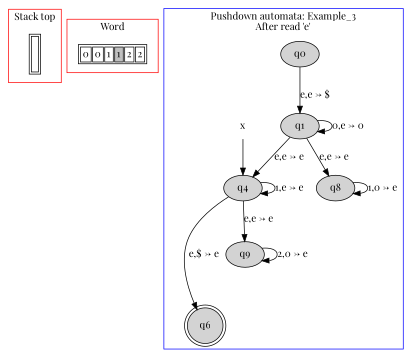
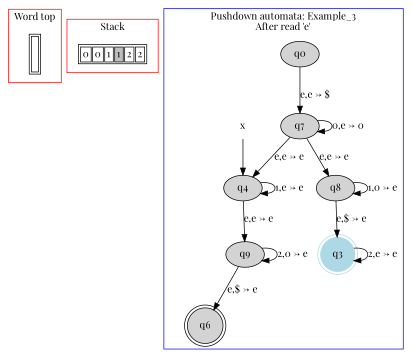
cluster "Stack top": label "Stack top" -> "Word top"
cluster "Word": label "Word" -> "Stack"
node "q1": label "q1" -> "q7"
edge "q4" -> "q6": now "q9" -> "q6"
node "q3": added
